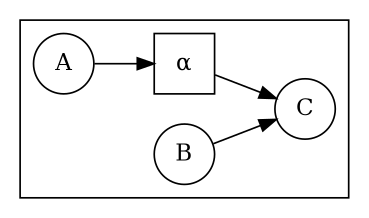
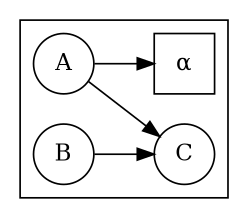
edge "α" -> "C": now "A" -> "C"
